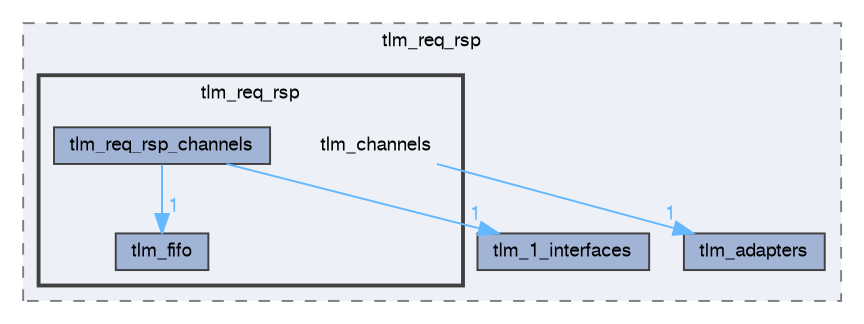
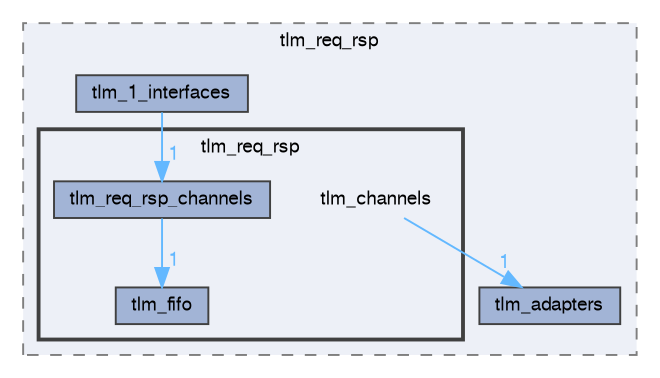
edge "tlm_req_rsp_channels" -> "tlm_1_interfaces": reversed
